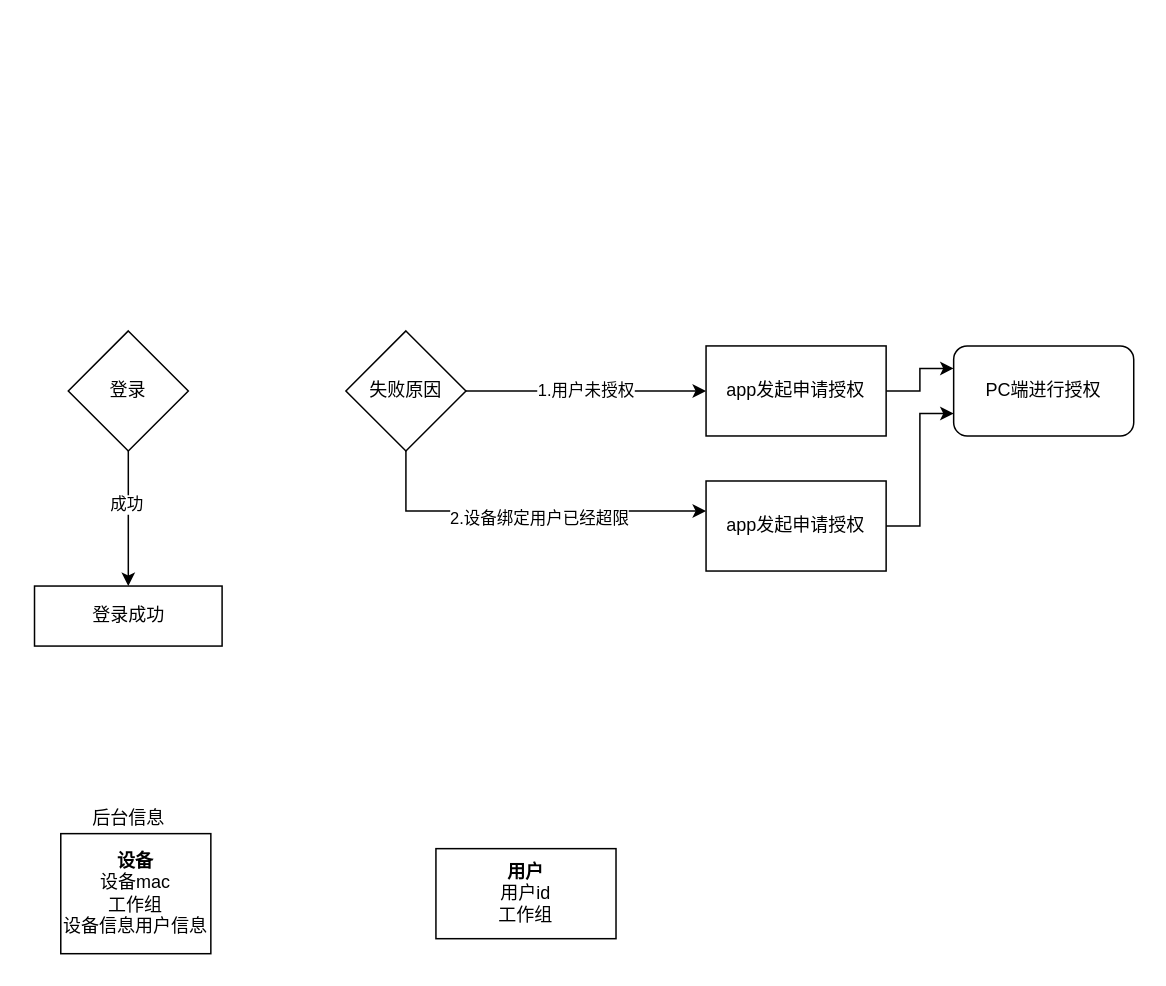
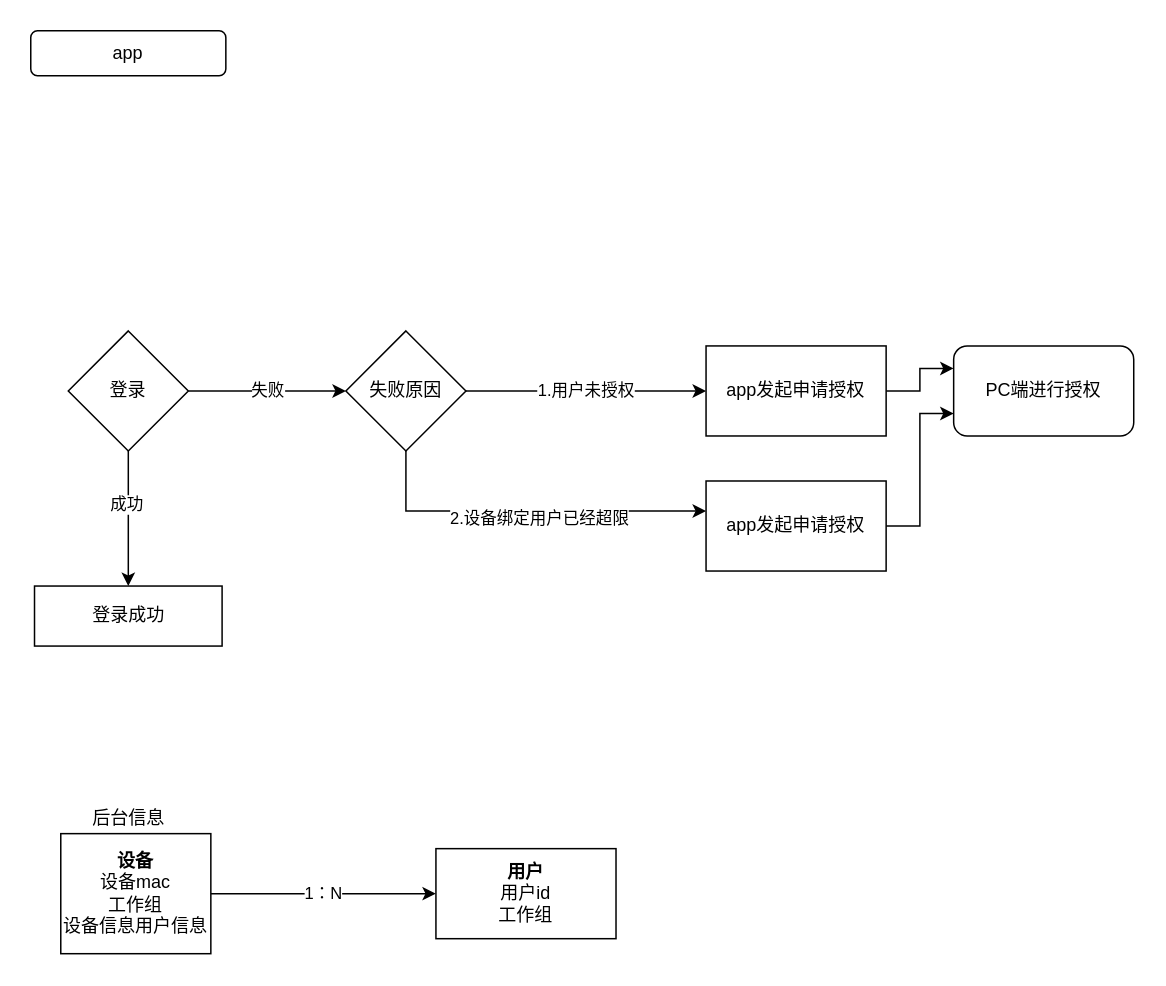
node "app": added
edge "登录" -> "失败原因": added, label "失败"
edge "设备 设备mac 工作组 设备信息用户信息" -> "用户 用户id 工作组": added, label "1：N"
